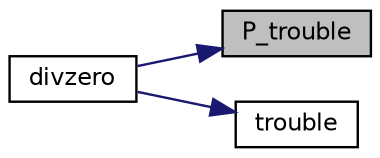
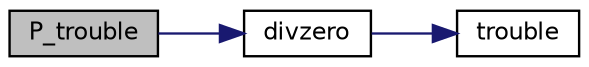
edge "divzero" -> "P_trouble": reversed
